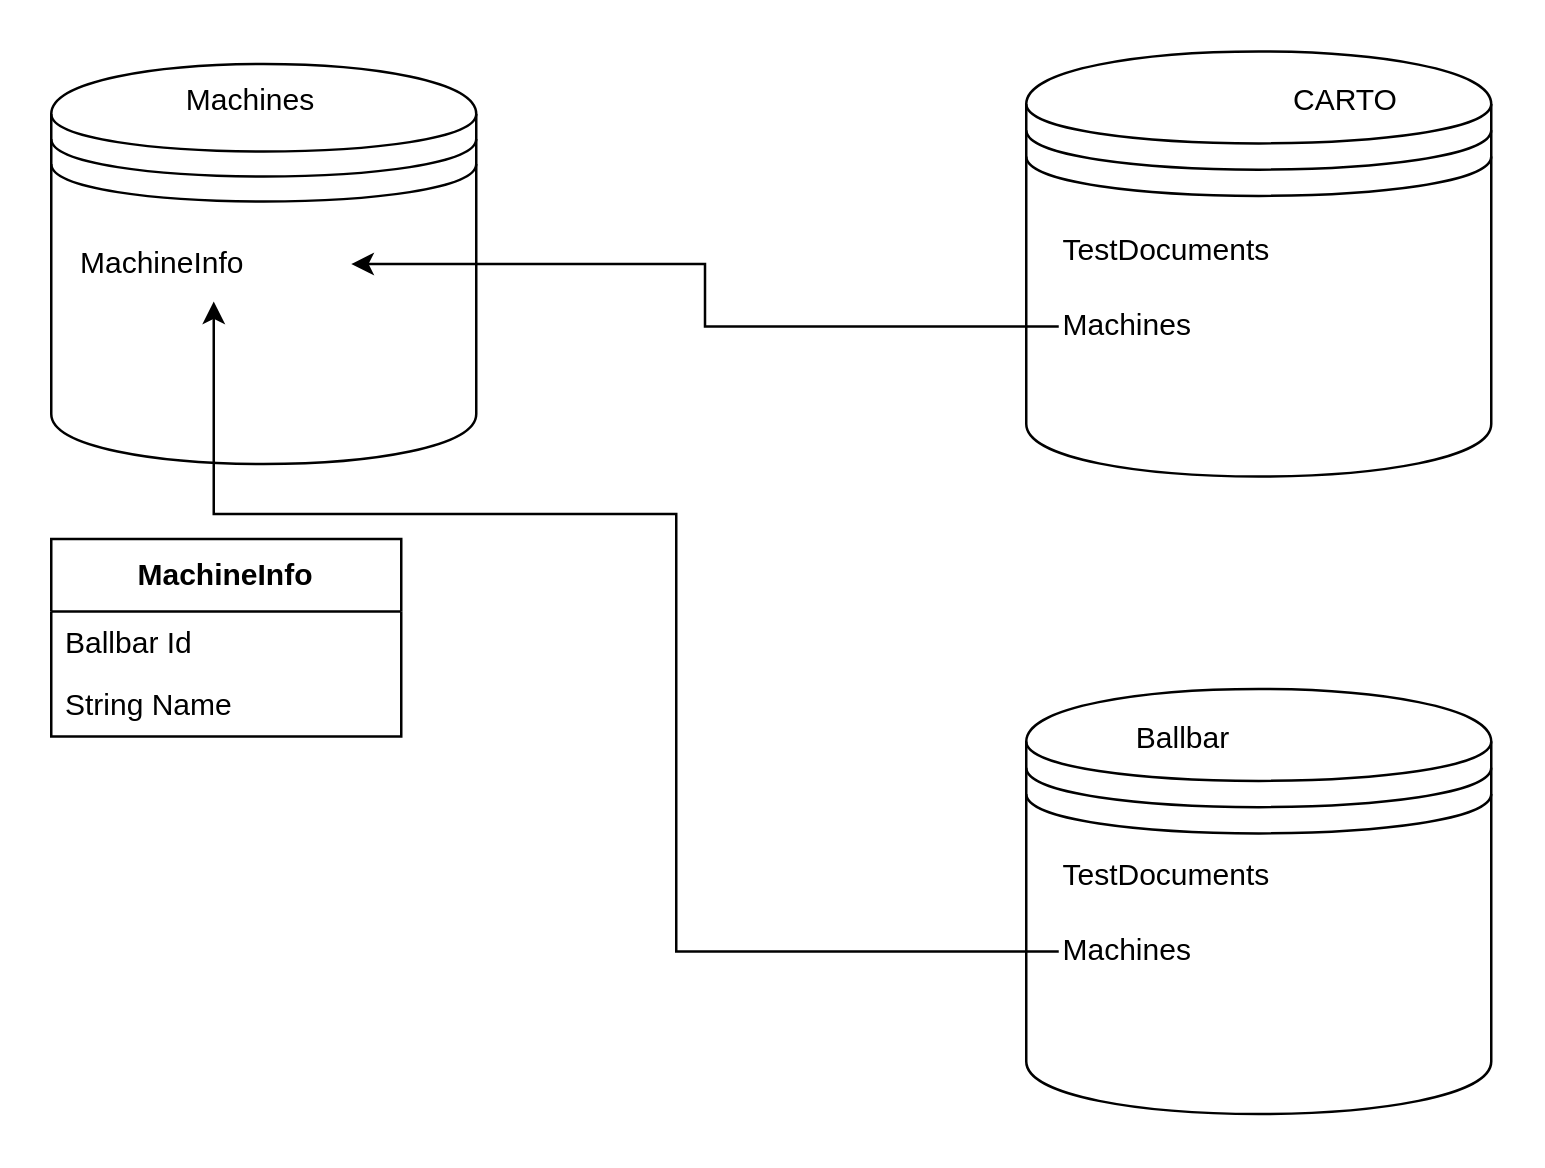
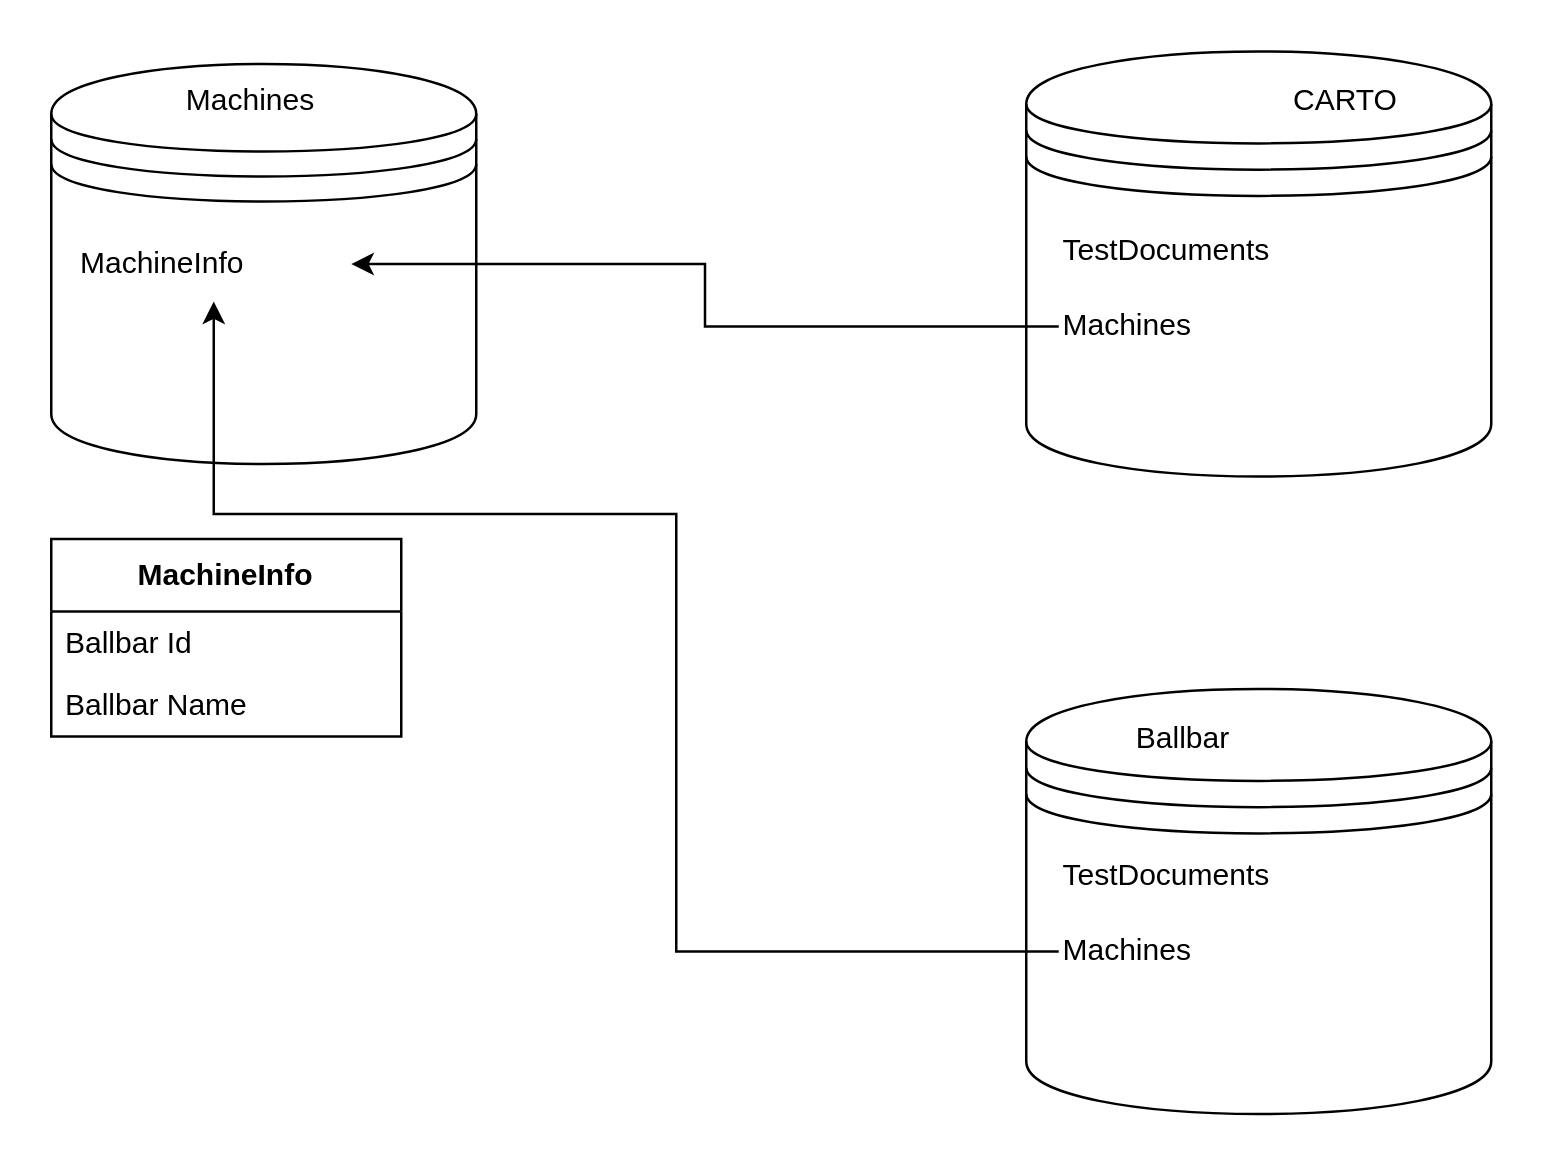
node "String Name": label "String Name" -> "Ballbar Name"
